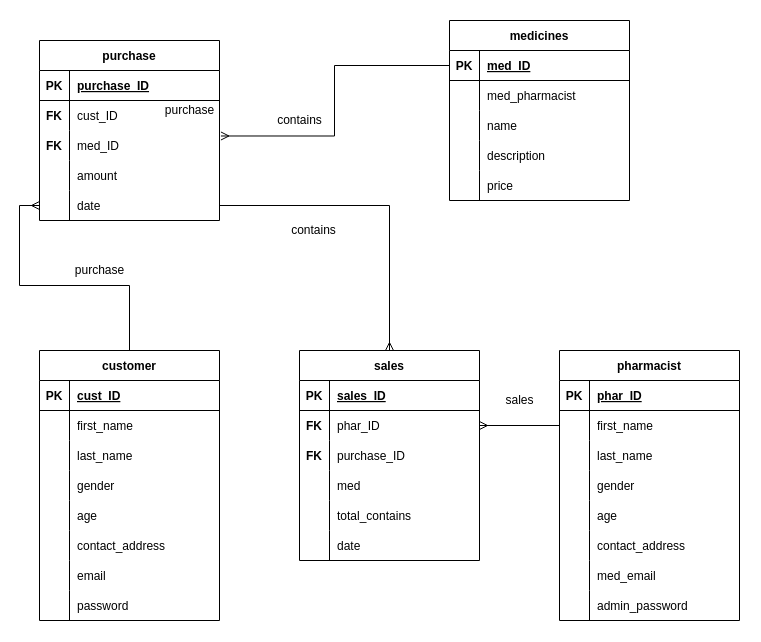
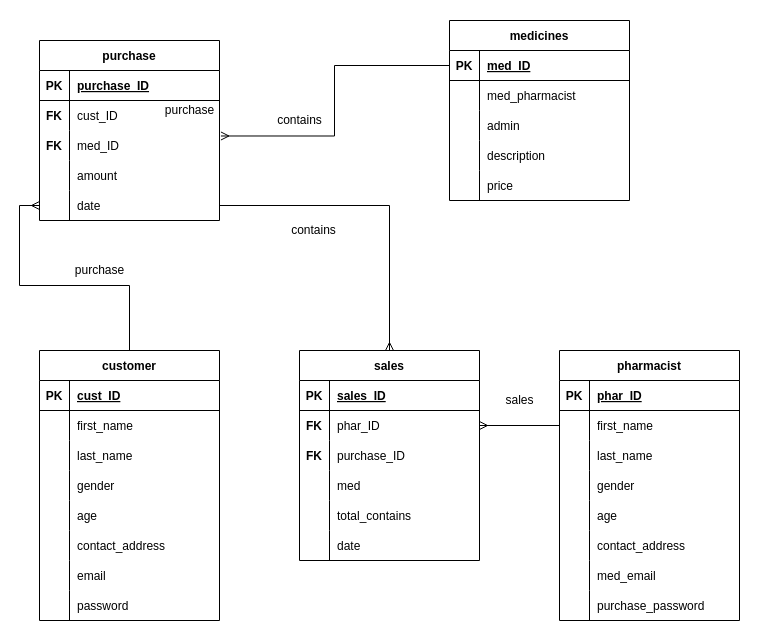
node "name": label "name" -> "admin"
node "admin_password": label "admin_password" -> "purchase_password"
